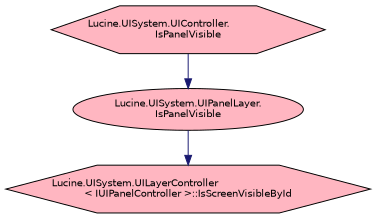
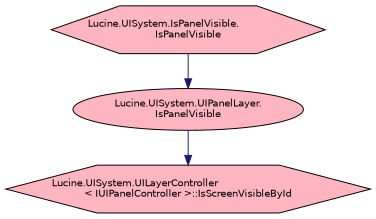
node "Lucine.UISystem.UIController. IsPanelVisible": label "Lucine.UISystem.UIController. IsPanelVisible" -> "Lucine.UISystem.IsPanelVisible. IsPanelVisible"
